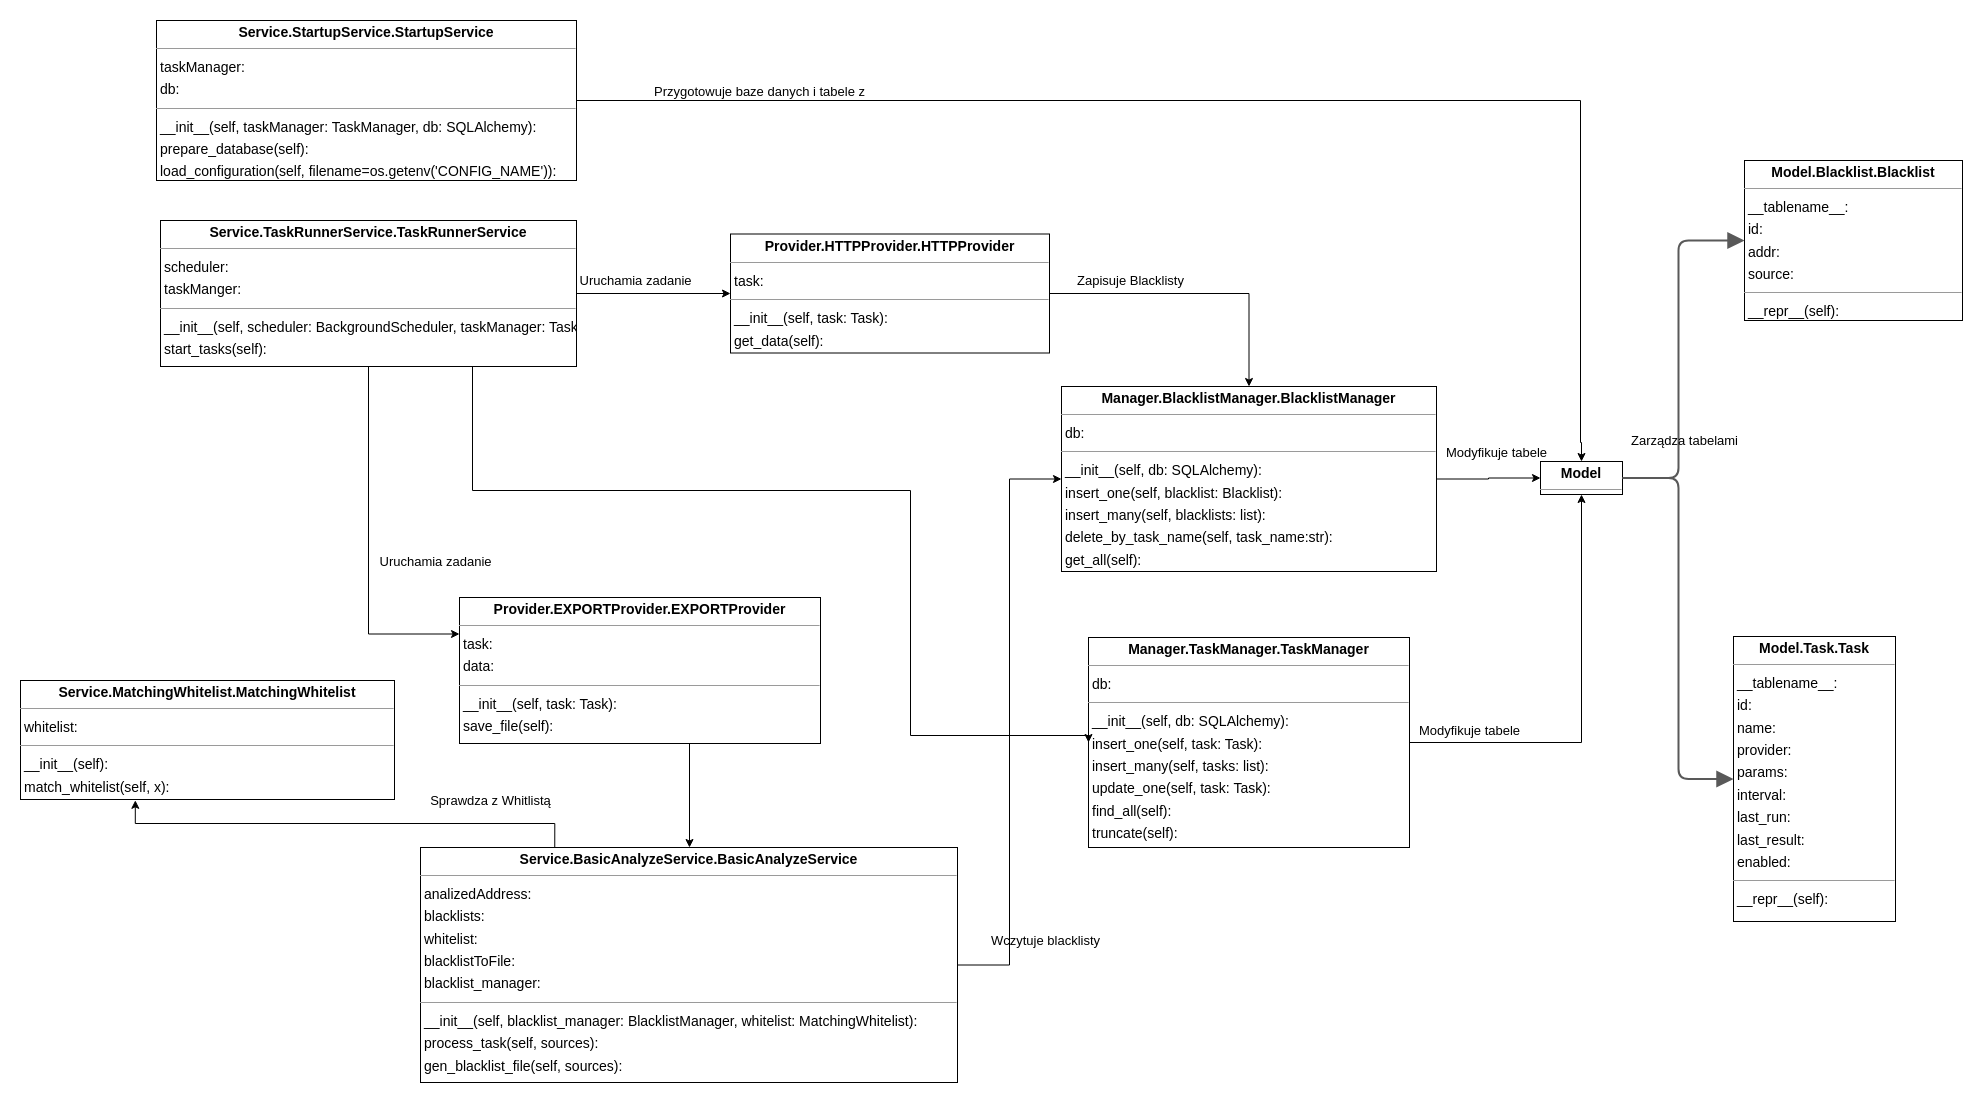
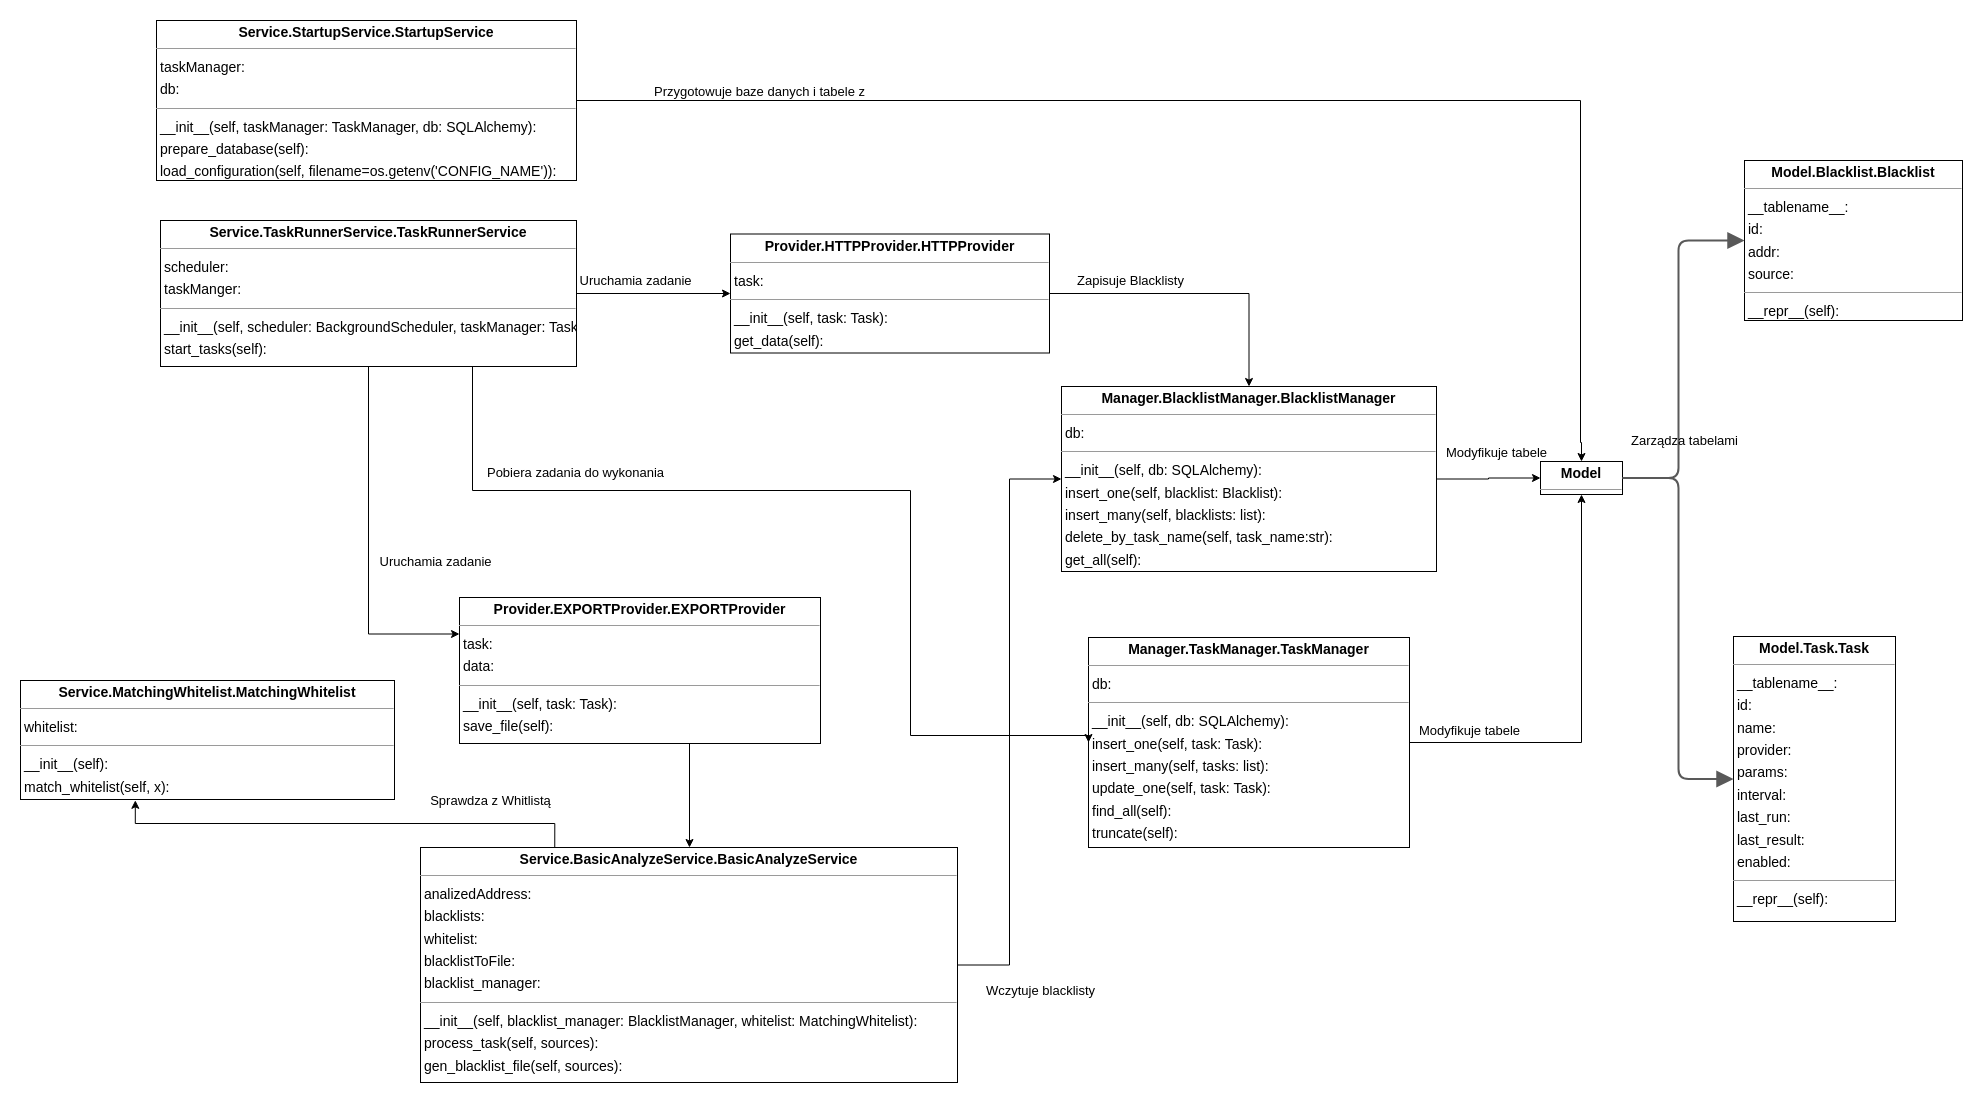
node "Pobiera zadania do wykonania": added
node "Wczytuje blacklisty": moved (1046, 941) -> (1041, 991)
